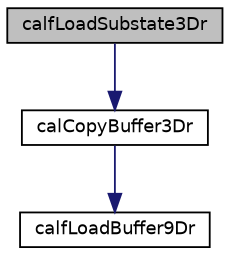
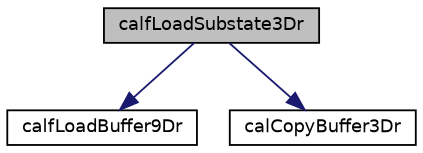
edge "calCopyBuffer3Dr" -> "calfLoadBuffer9Dr": now "calfLoadSubstate3Dr" -> "calfLoadBuffer9Dr"
